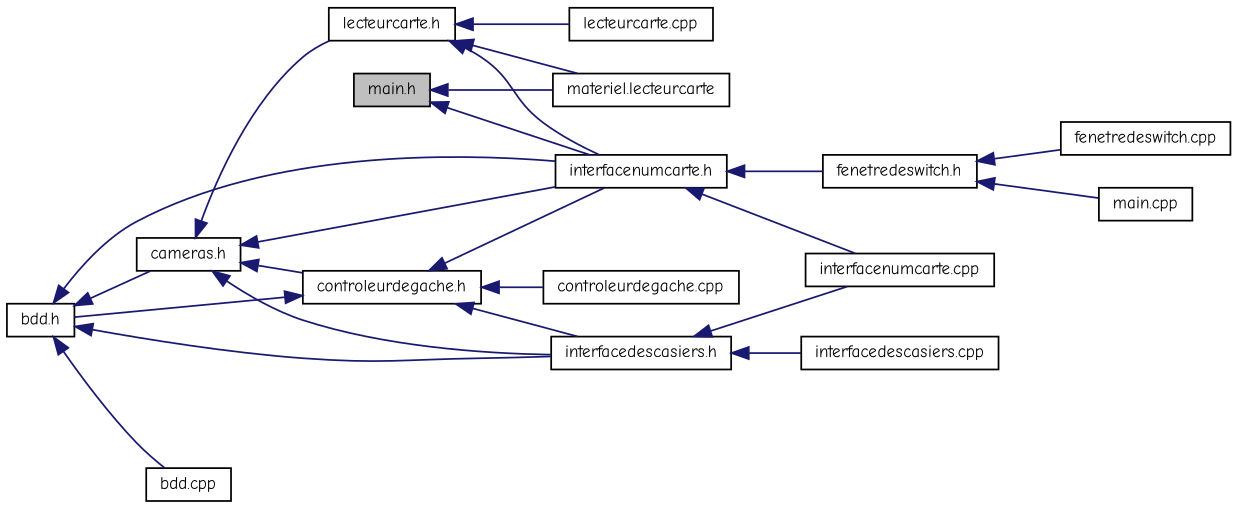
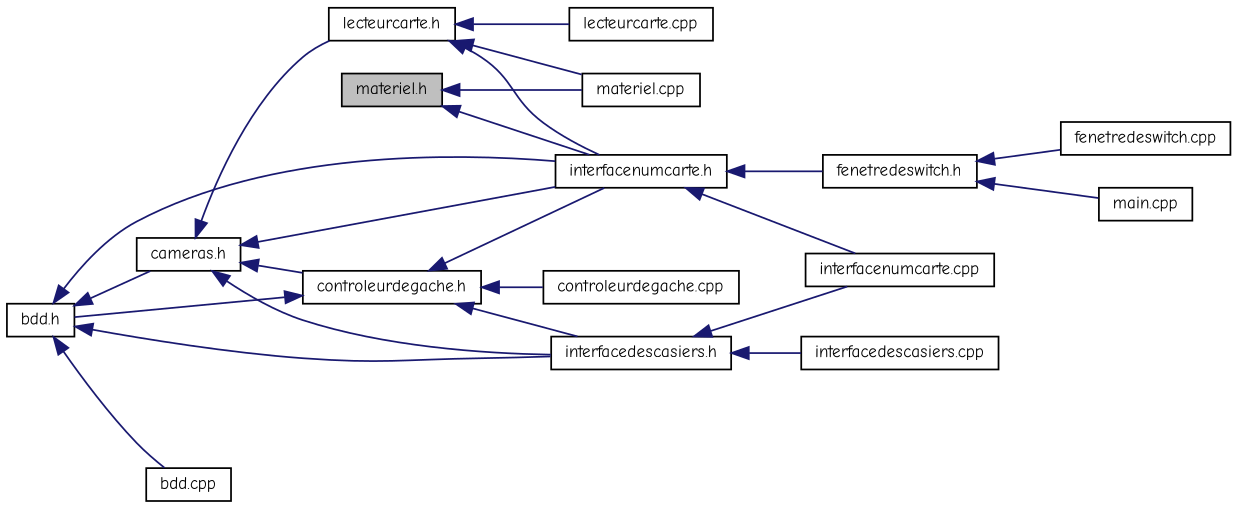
node "main.h": label "main.h" -> "materiel.h"
node "materiel.lecteurcarte": label "materiel.lecteurcarte" -> "materiel.cpp"
